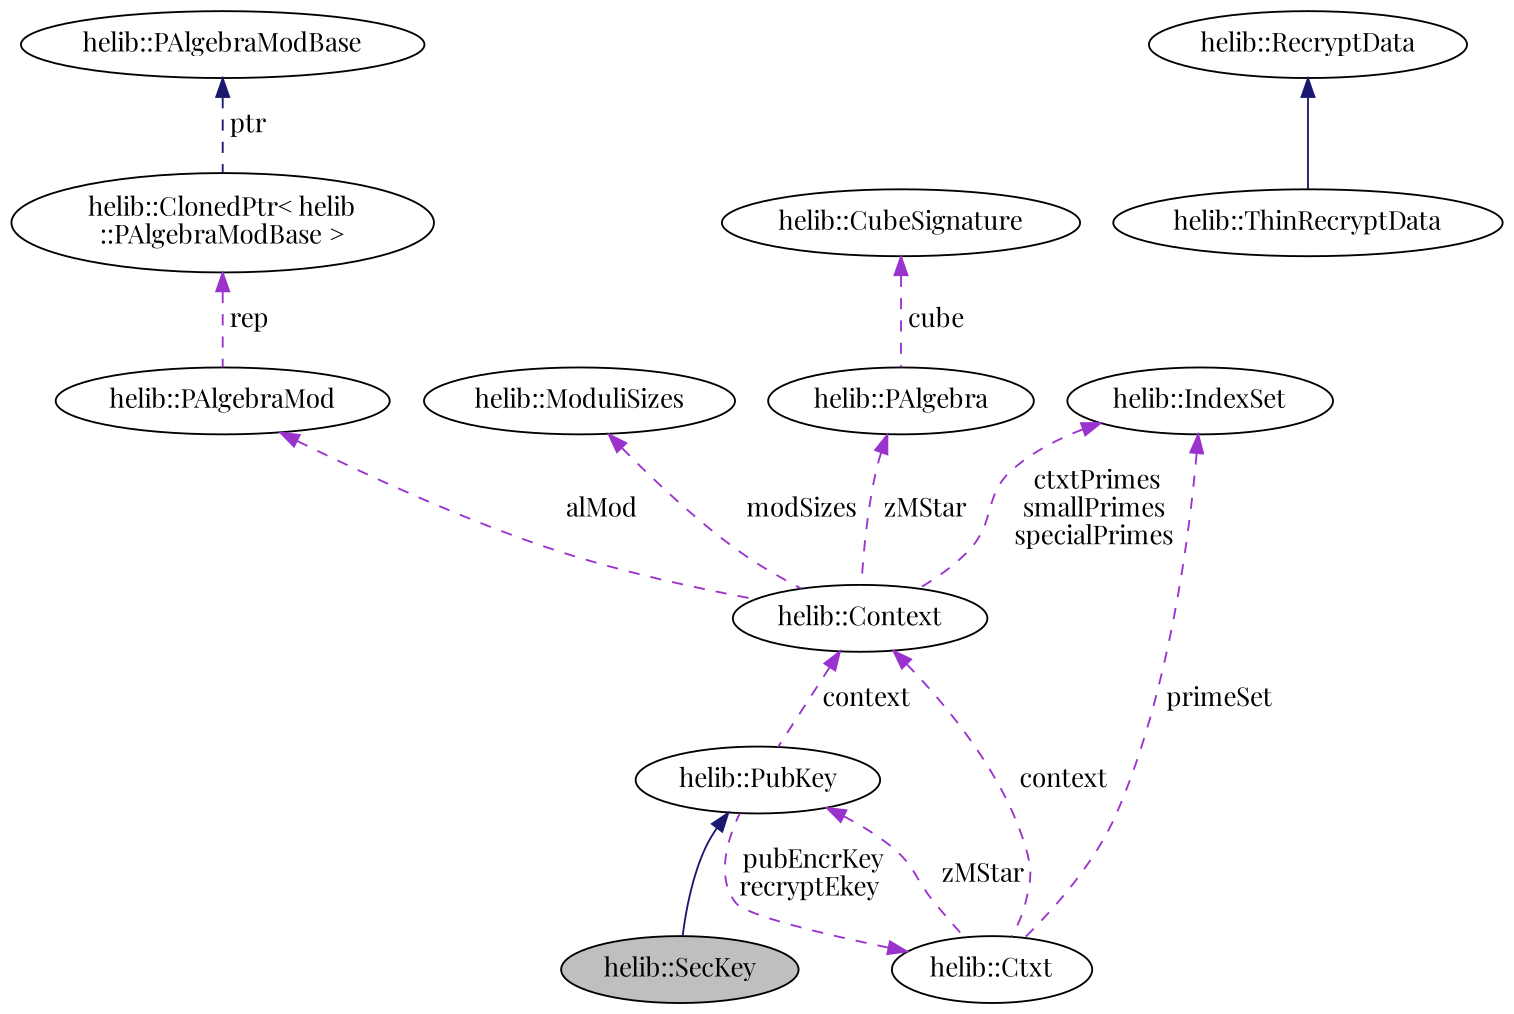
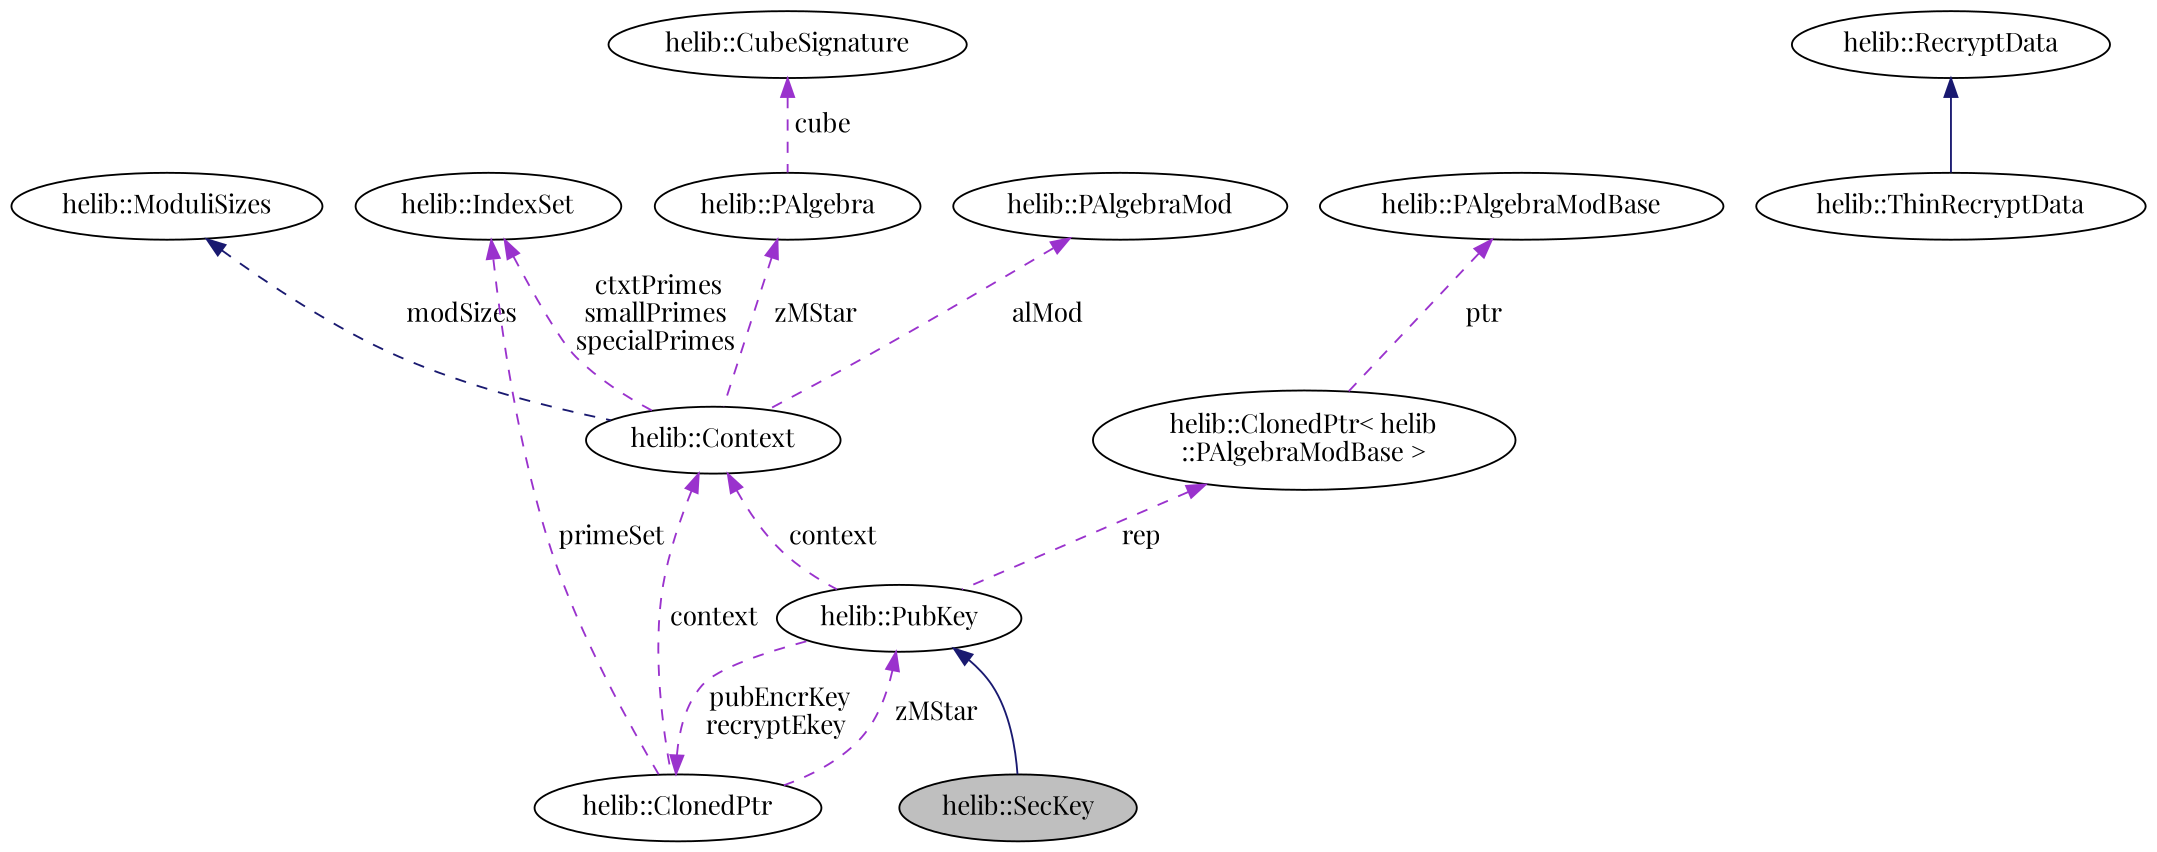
edge "helib::ClonedPtr< helib ::PAlgebraModBase >" -> "helib::PAlgebraModBase": color midnightblue -> darkorchid3
edge "helib::PAlgebraMod" -> "helib::ClonedPtr< helib ::PAlgebraModBase >": now "helib::PubKey" -> "helib::ClonedPtr< helib ::PAlgebraModBase >"
edge "helib::Context" -> "helib::ModuliSizes": color darkorchid3 -> midnightblue
node "helib::Ctxt": label "helib::Ctxt" -> "helib::ClonedPtr"
